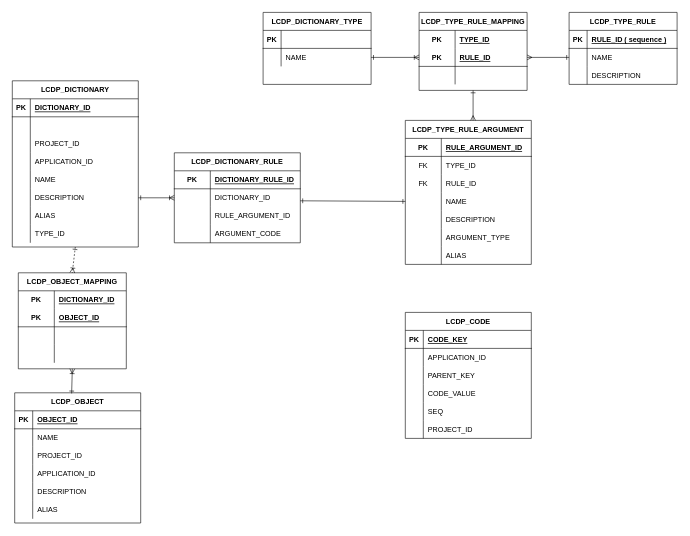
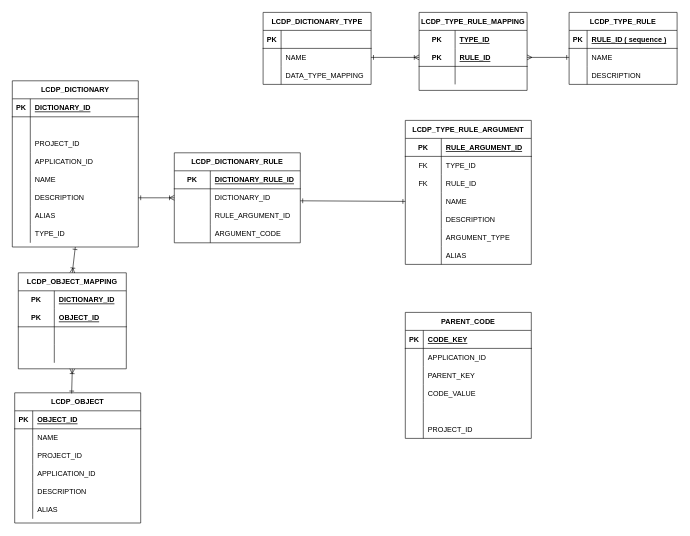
node "DATA_TYPE_MAPPING": added
edge "LCDP_TYPE_RULE_MAPPING" -- "LCDP_TYPE_RULE_ARGUMENT": removed
edge "LCDP_DICTIONARY" -- "LCDP_OBJECT_MAPPING": style dashed -> solid
node "LCDP_CODE": label "LCDP_CODE" -> "PARENT_CODE"
node "SEQ": removed
